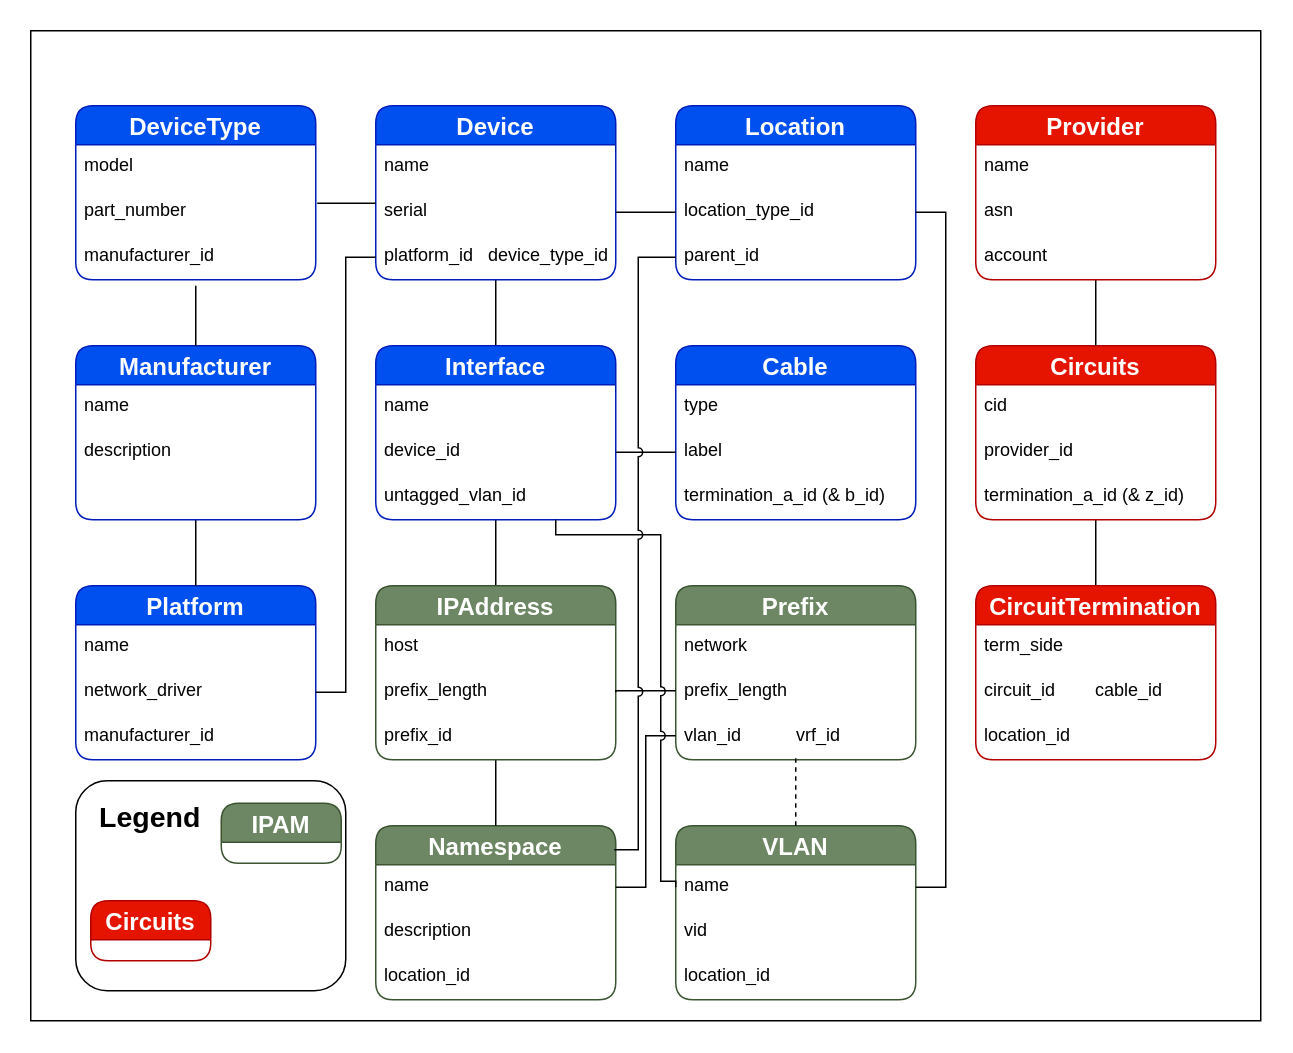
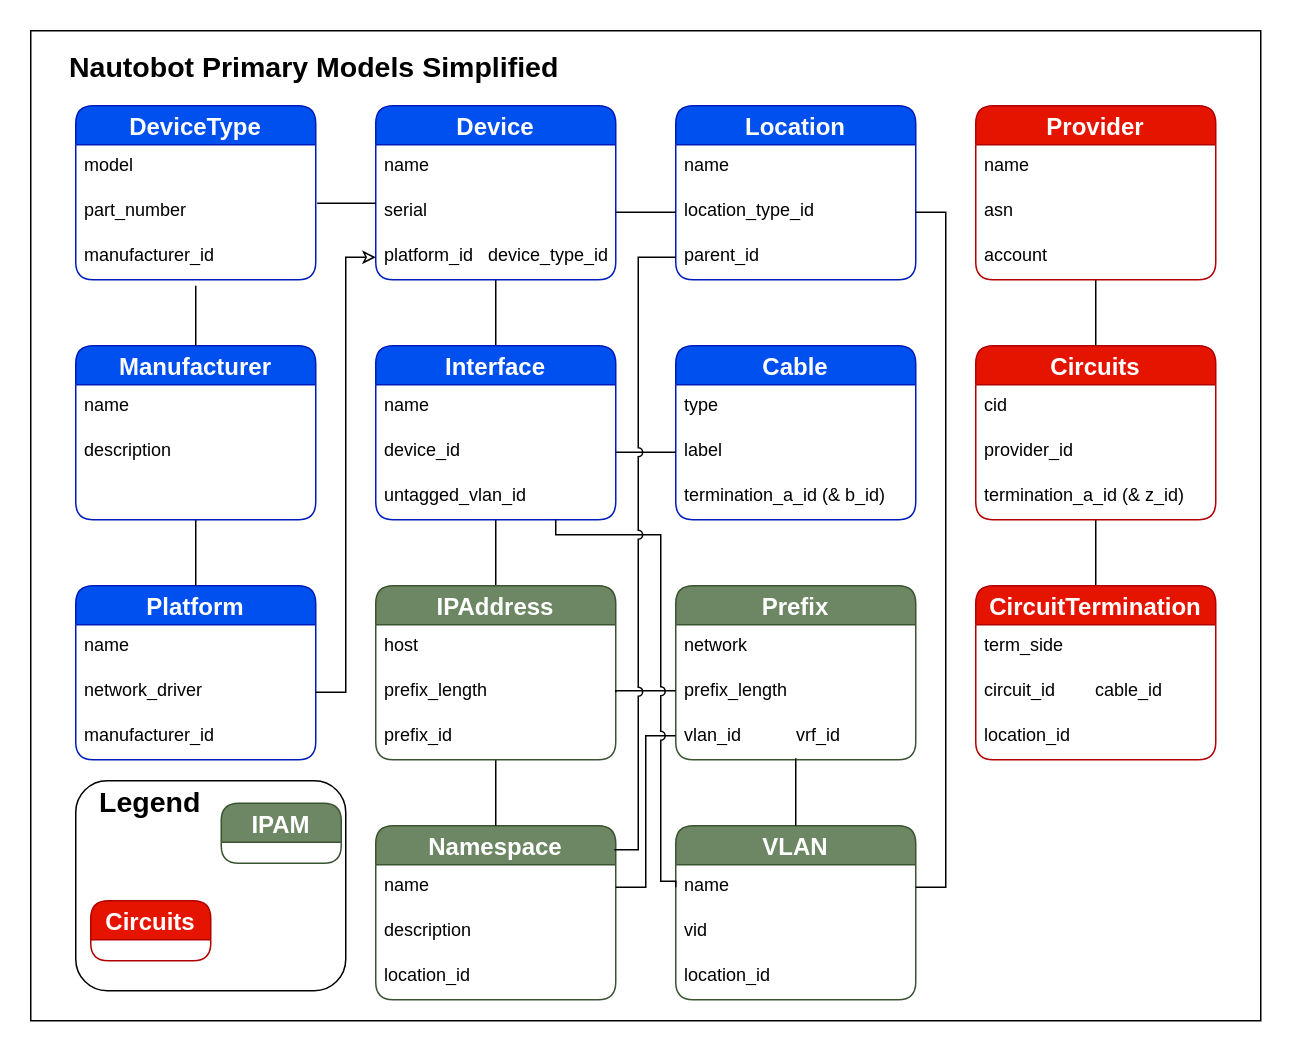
node "Nautobot Primary Models Simplified": added
edge "platform_id device_type_id" -- "network_driver": arrowhead none -> classic
edge "vlan_id vrf_id" -- "VLAN": style dashed -> solid
node "Legend": moved (151, 818) -> (151, 803)
